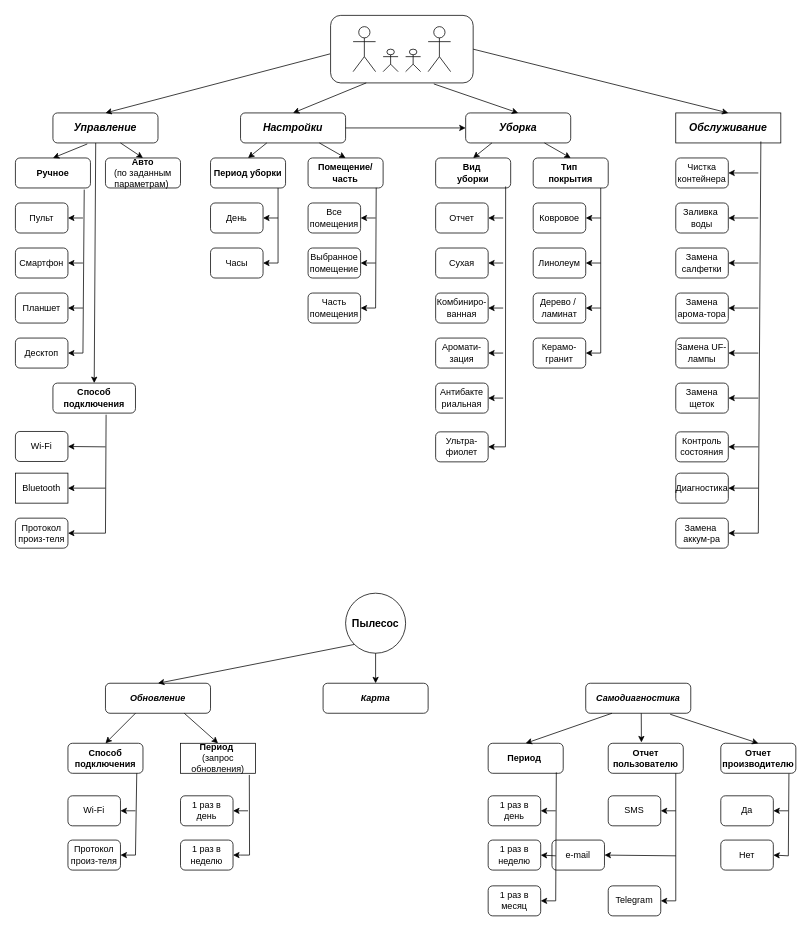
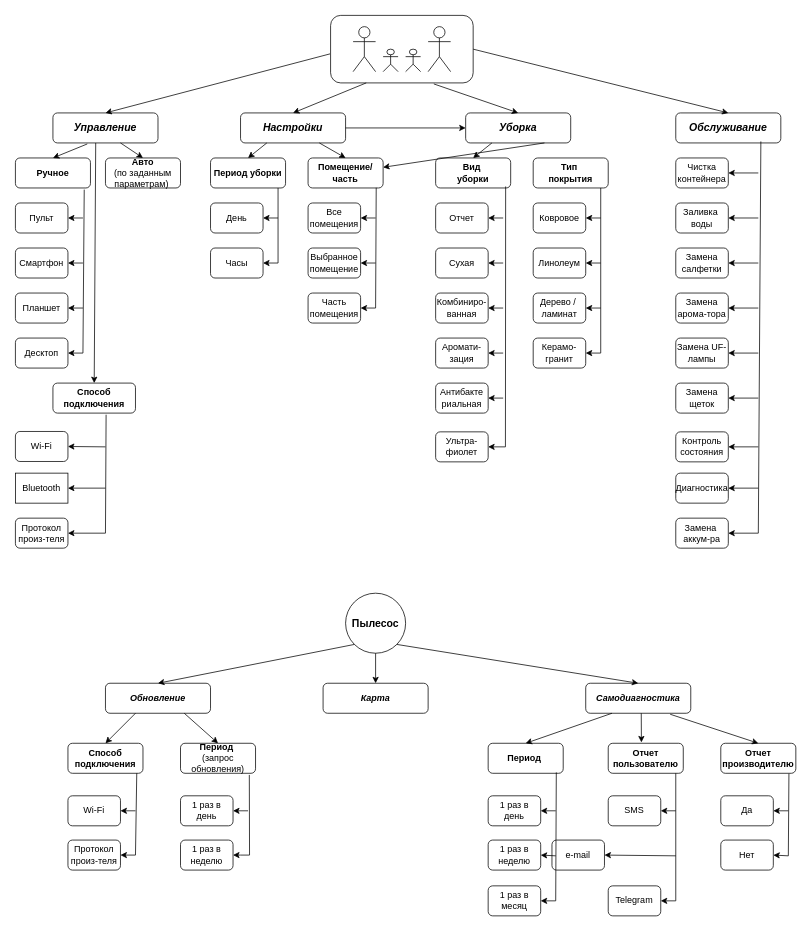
node "Обслуживание": shape rectangle -> rounded rectangle
edge "Уборка" -> "Тип покрытия": now "Уборка" -> "Помещение/ часть"
edge "Пылесос" -> "Самодиагностика": added
node "Период (запрос обновления)": shape rectangle -> rounded rectangle
